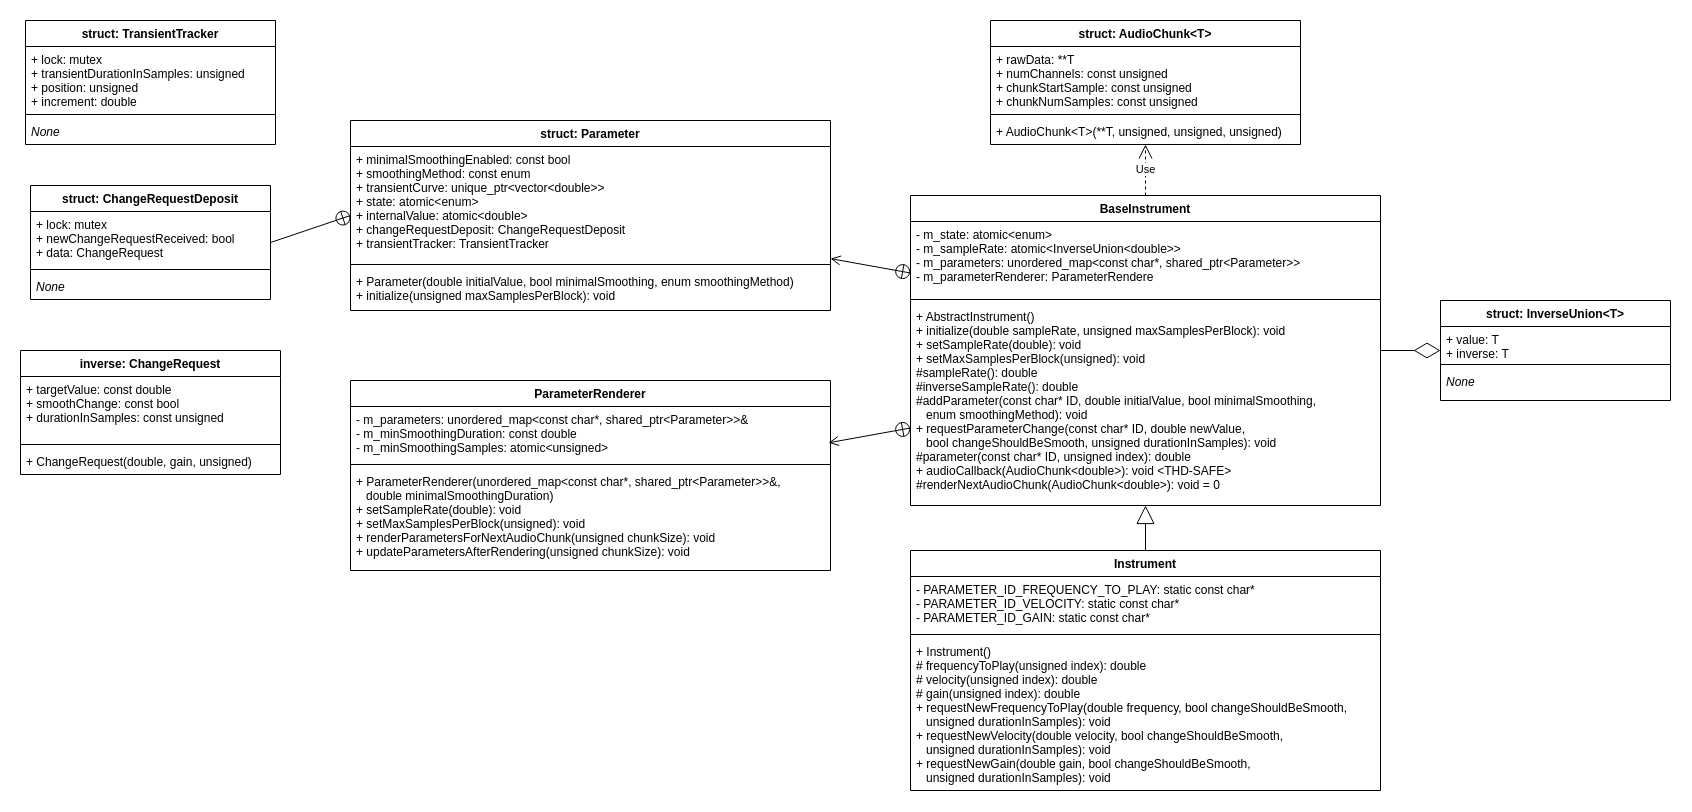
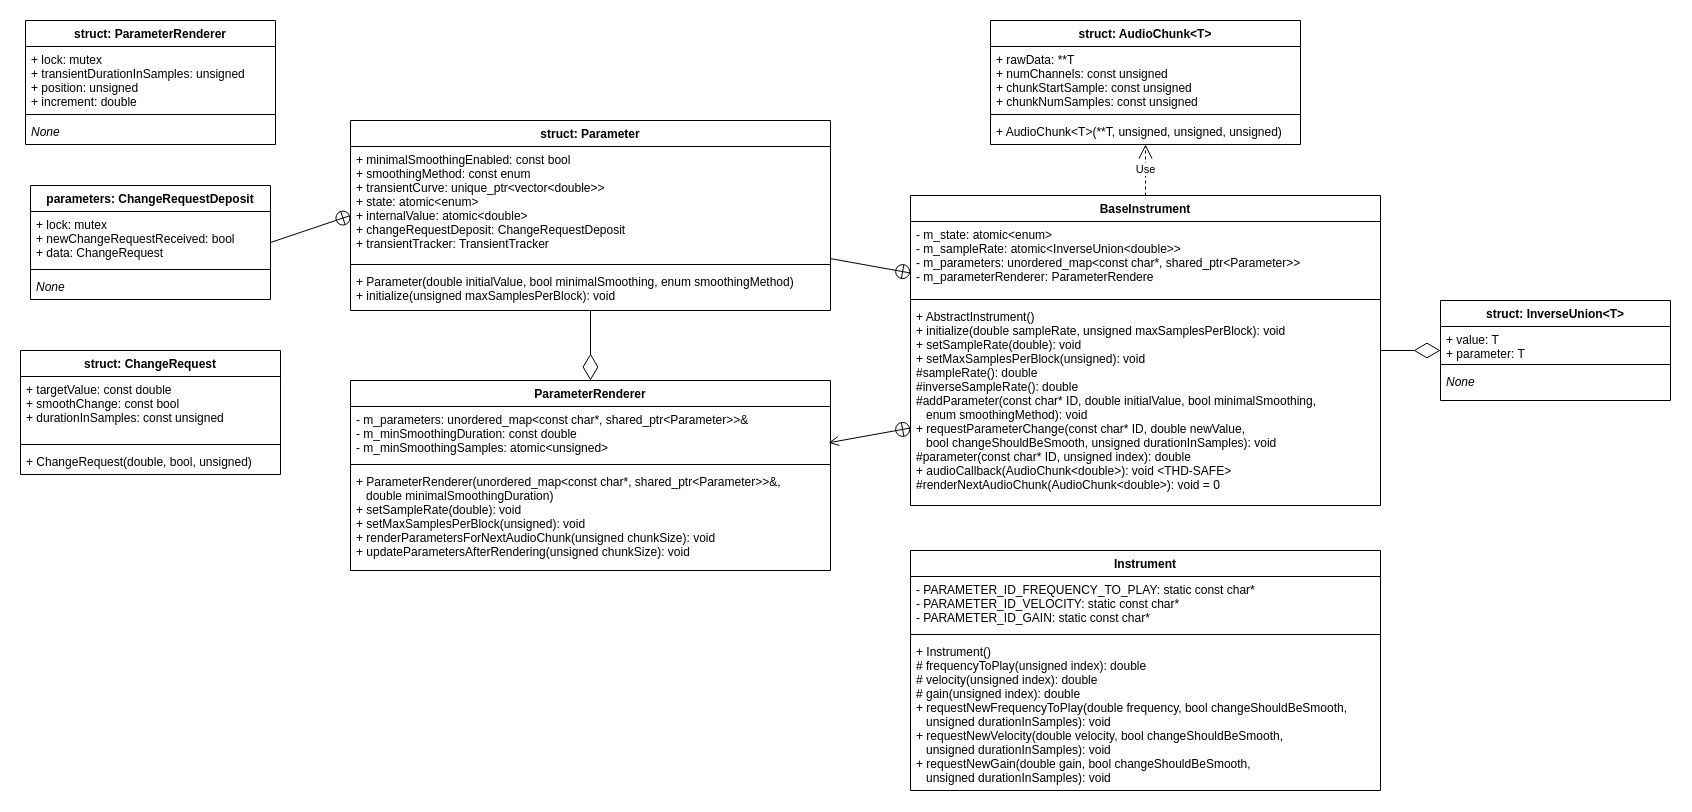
node "struct: TransientTracker": label "struct: TransientTracker" -> "struct: ParameterRenderer"
node "struct: ChangeRequestDeposit": label "struct: ChangeRequestDeposit" -> "parameters: ChangeRequestDeposit"
edge "struct: Parameter" -- "BaseInstrument": arrowhead open -> none
edge "struct: Parameter" -> "ParameterRenderer": added
node "+ value: T + inverse: T": label "+ value: T + inverse: T" -> "+ value: T + parameter: T"
node "inverse: ChangeRequest": label "inverse: ChangeRequest" -> "struct: ChangeRequest"
node "+ ChangeRequest(double, gain, unsigned)": label "+ ChangeRequest(double, gain, unsigned)" -> "+ ChangeRequest(double, bool, unsigned)"
edge "Instrument" -> "BaseInstrument": removed
